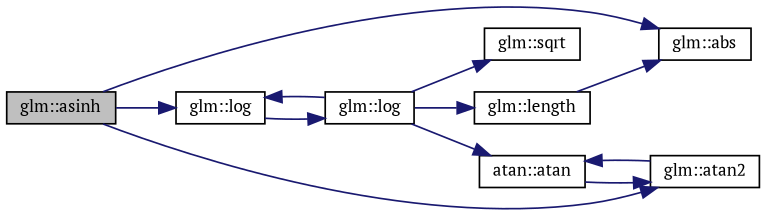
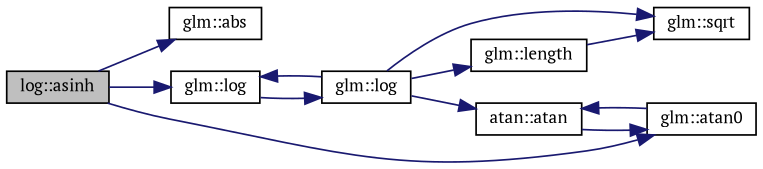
edge "glm::length" -> "glm::abs": now "glm::length" -> "glm::sqrt"
node "glm::asinh": label "glm::asinh" -> "log::asinh"
node "glm::atan2": label "glm::atan2" -> "glm::atan0"
